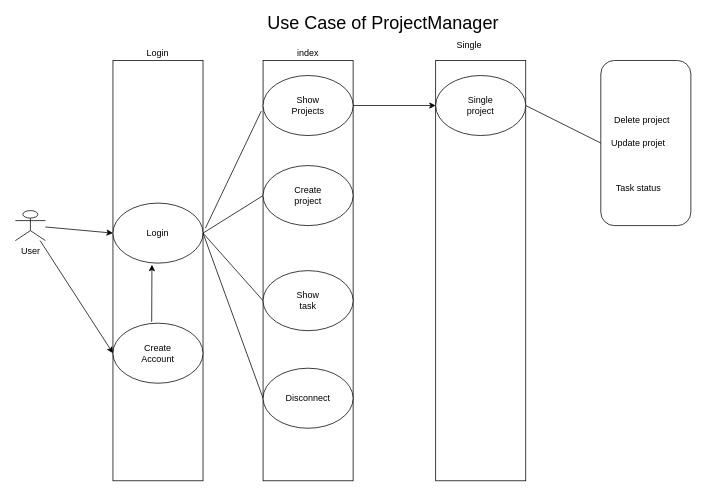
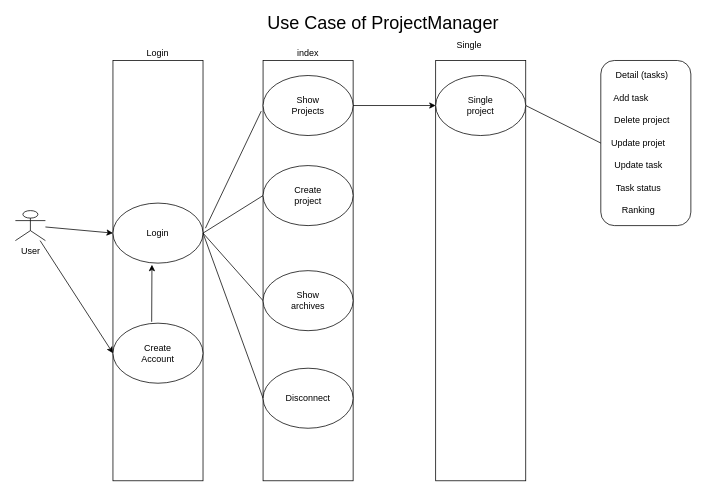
node "Detail (tasks)": added
node "Add task": added
node "Update task": added
node "Ranking": added
node "Show task": label "Show task" -> "Show archives"
